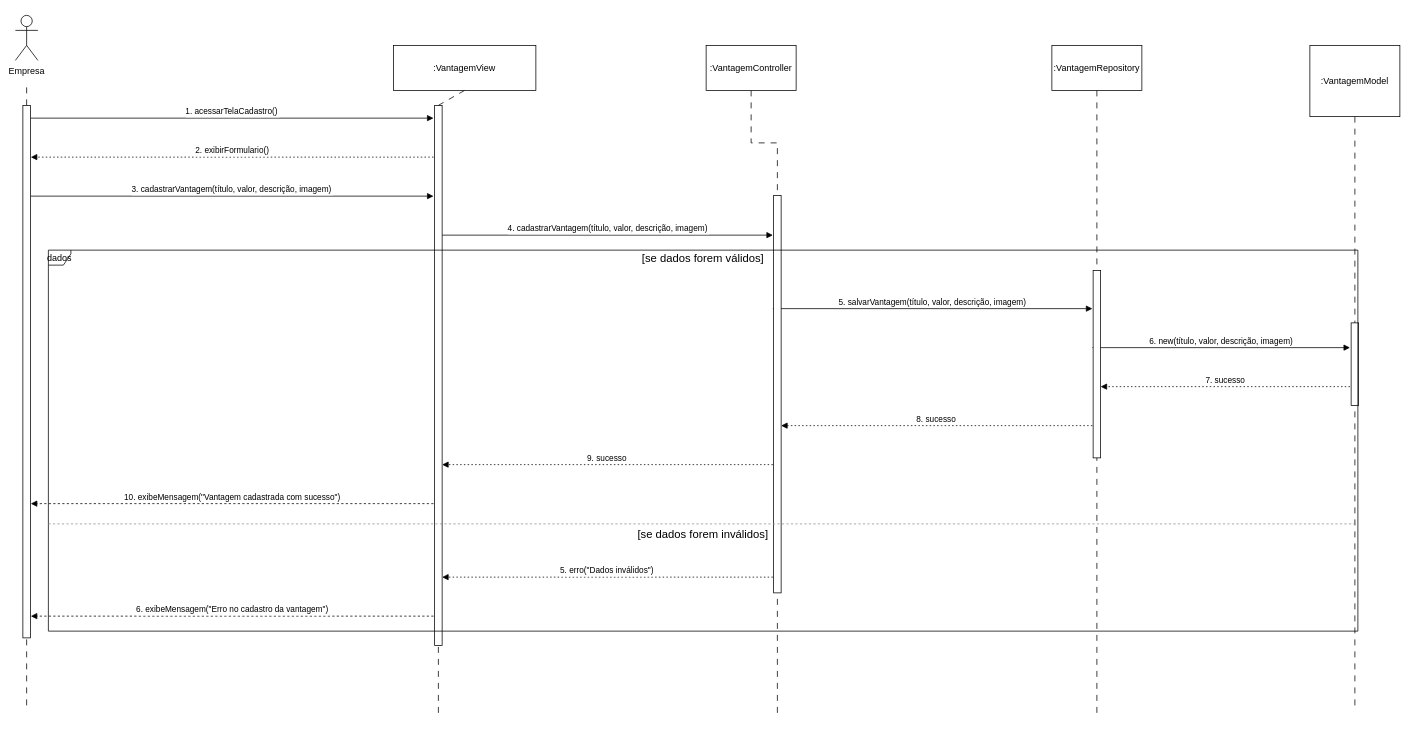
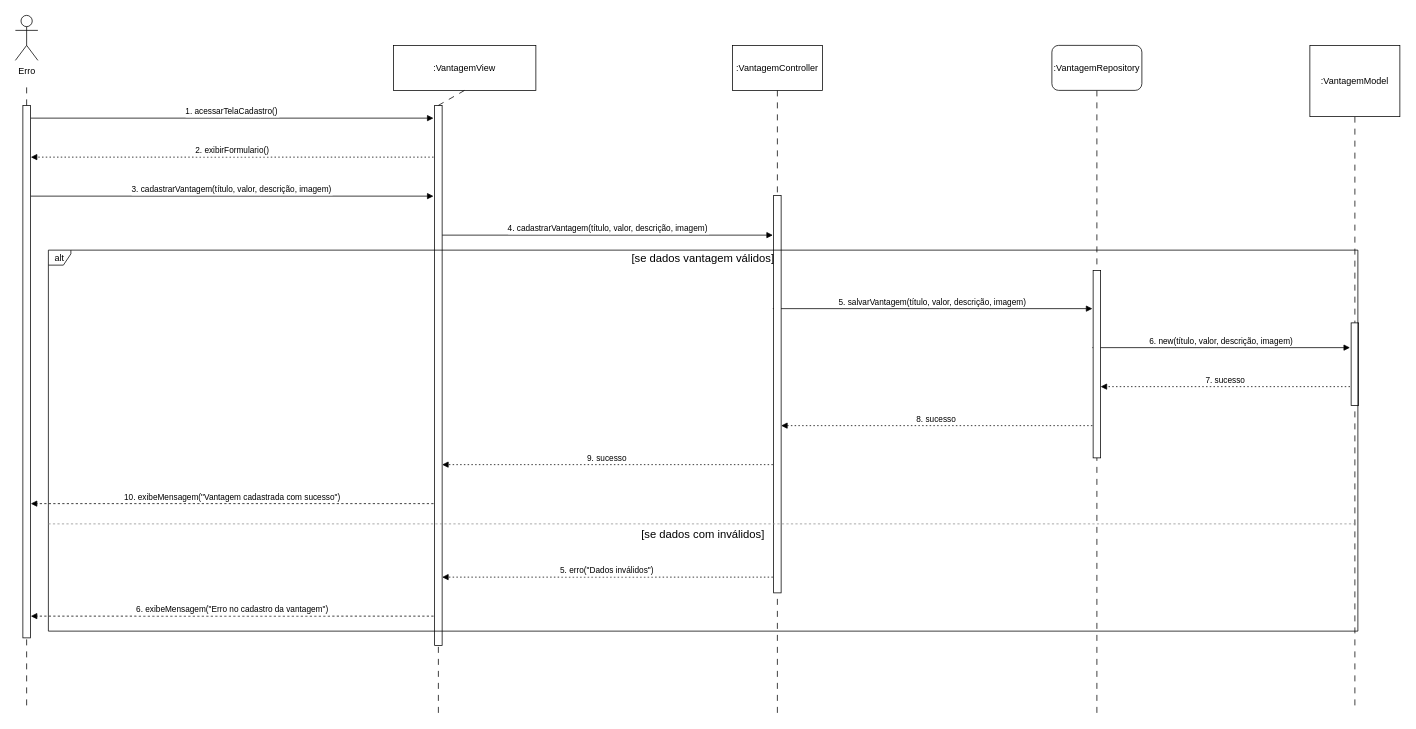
node ":VantagemController": moved (751, 68) -> (777, 68)
node ":VantagemRepository": shape rectangle -> rounded rectangle
node "Empresa": label "Empresa" -> "Erro"
node "dados": label "dados" -> "alt"
node "[se dados forem válidos]": label "[se dados forem válidos]" -> "[se dados vantagem válidos]"
node "[se dados forem inválidos]": label "[se dados forem inválidos]" -> "[se dados com inválidos]"
